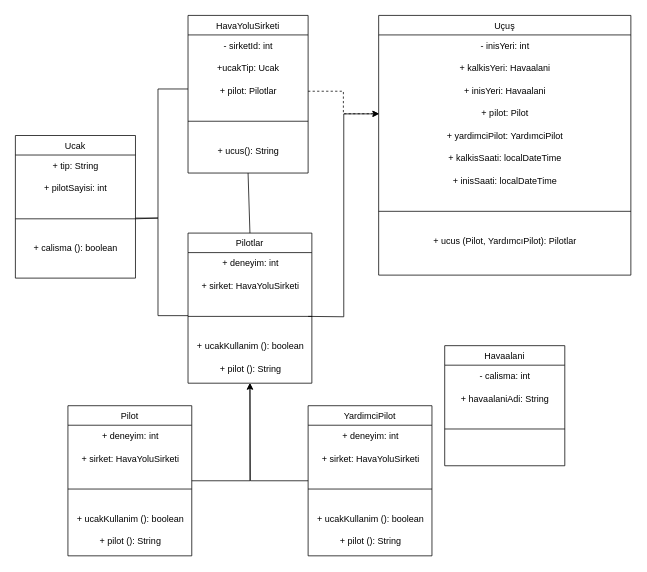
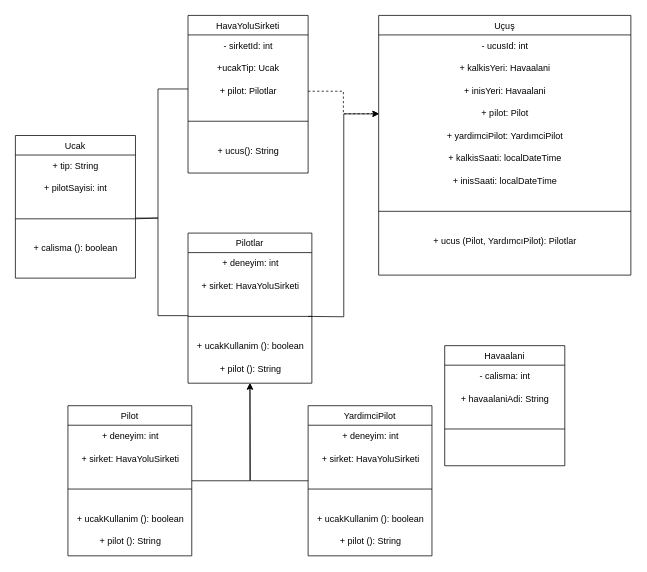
node "- inisYeri: int": label "- inisYeri: int" -> "- ucusId: int"
edge "HavaYoluSirketi" -- "Pilotlar": removed
